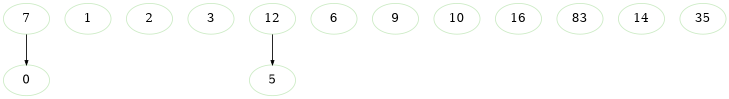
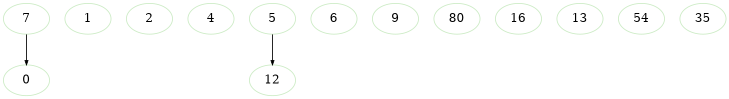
node "4": added
node "3": removed
node "10": label "10" -> "80"
node "83": label "83" -> "13"
node "14": label "14" -> "54"
edge "12" -> "5": reversed
